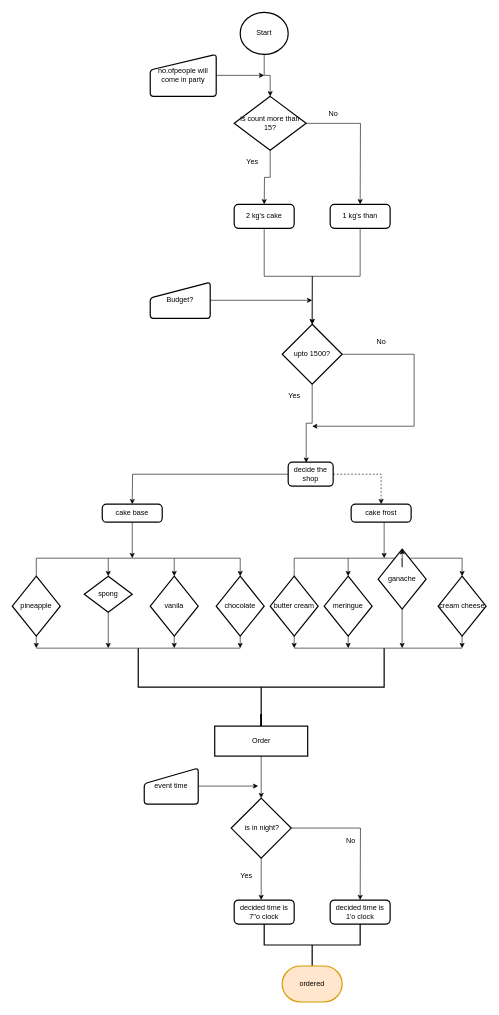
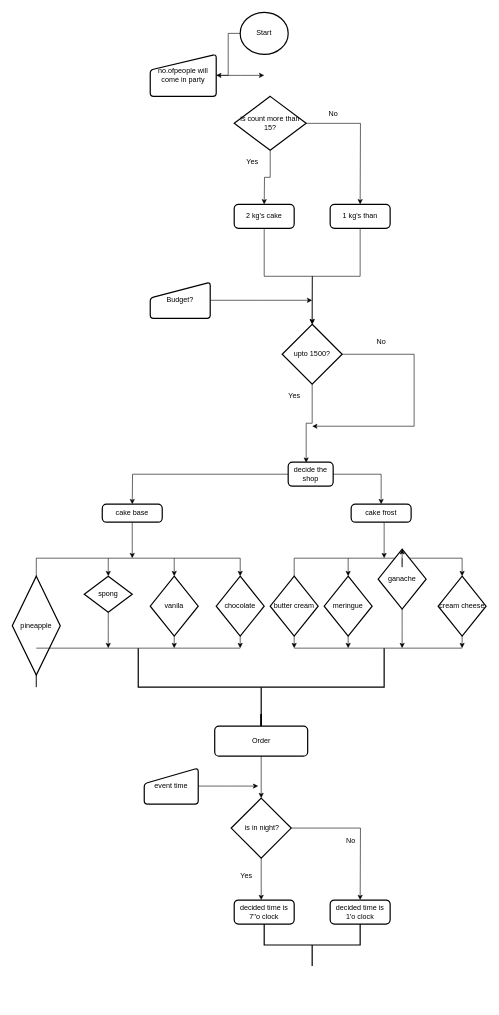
edge "Start" -> "is count more than 15?": now "Start" -> "no.ofpeople will come in party"
edge "decide the shop" -> "cake frost": style dashed -> solid
node "pineapple": size 48x60 -> 48x99
node "Order": shape rectangle -> rounded rectangle
node "ordered": removed
